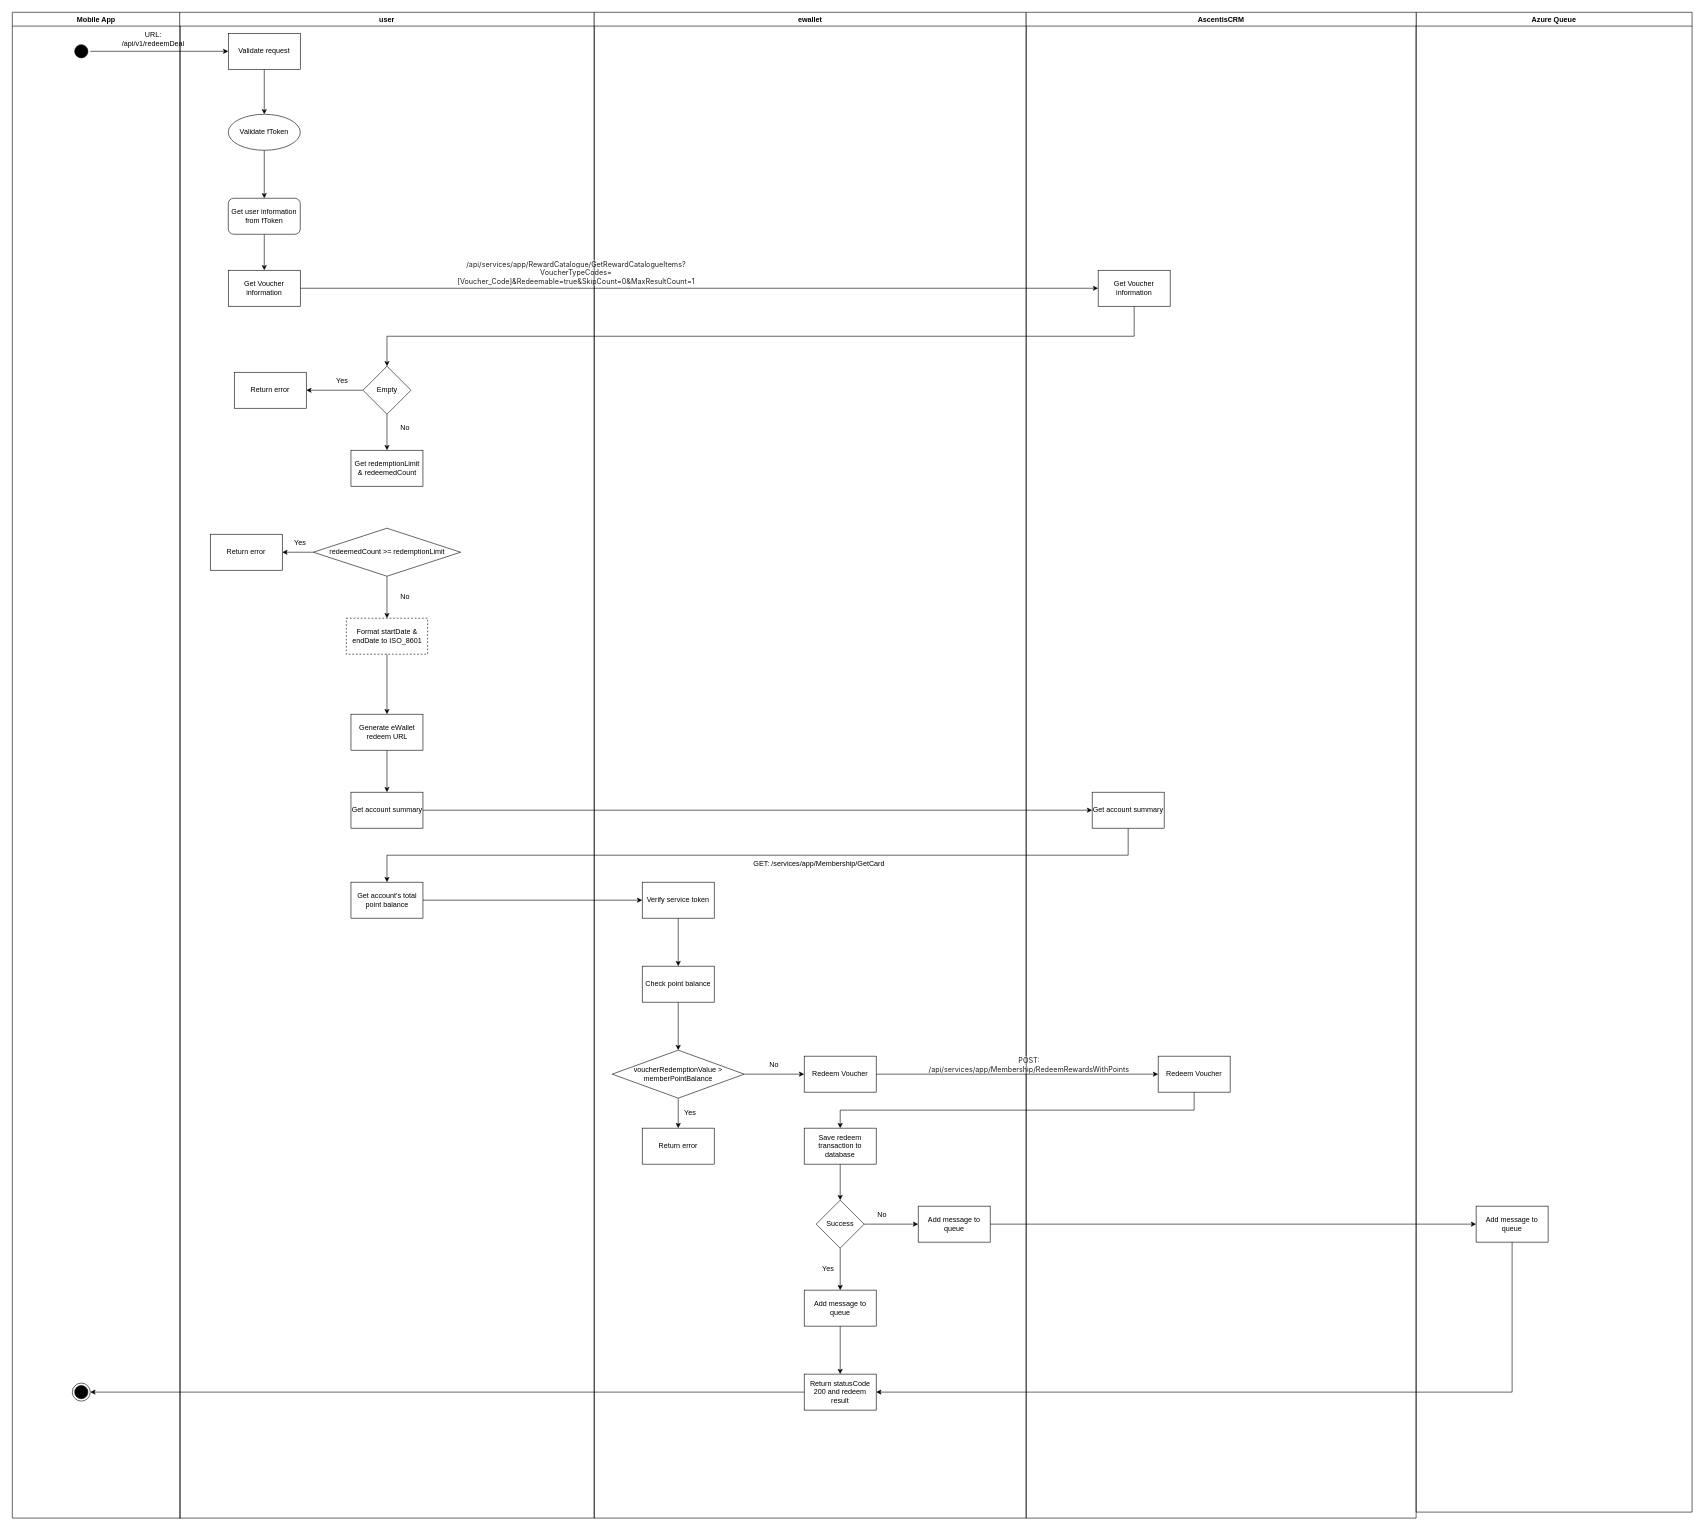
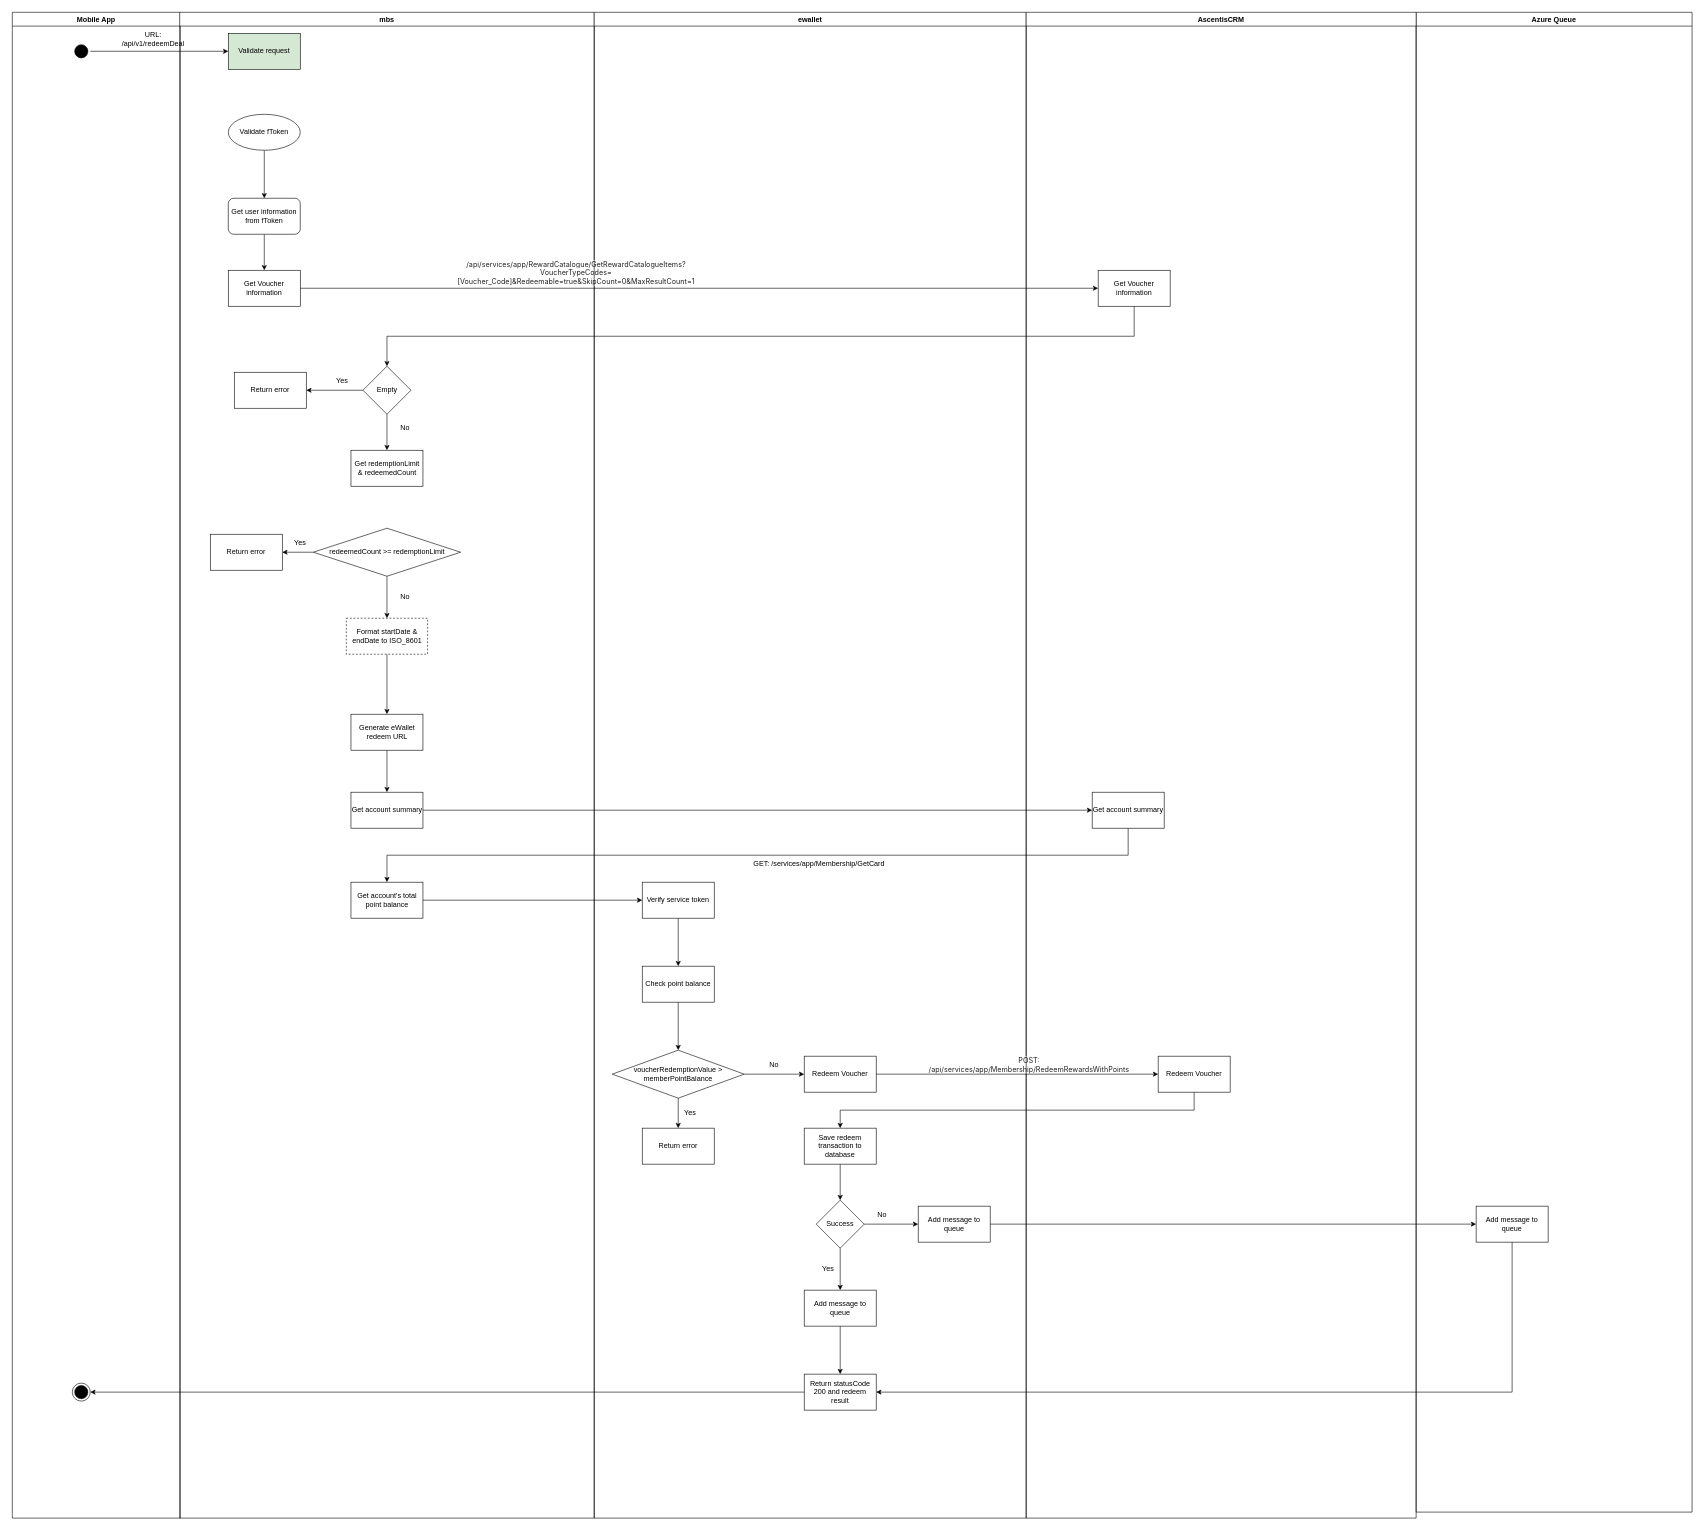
node "user": label "user" -> "mbs"
node "Validate request": fillcolor #ffffff -> #d5e8d4
edge "Validate request" -> "Validate fToken": removed
